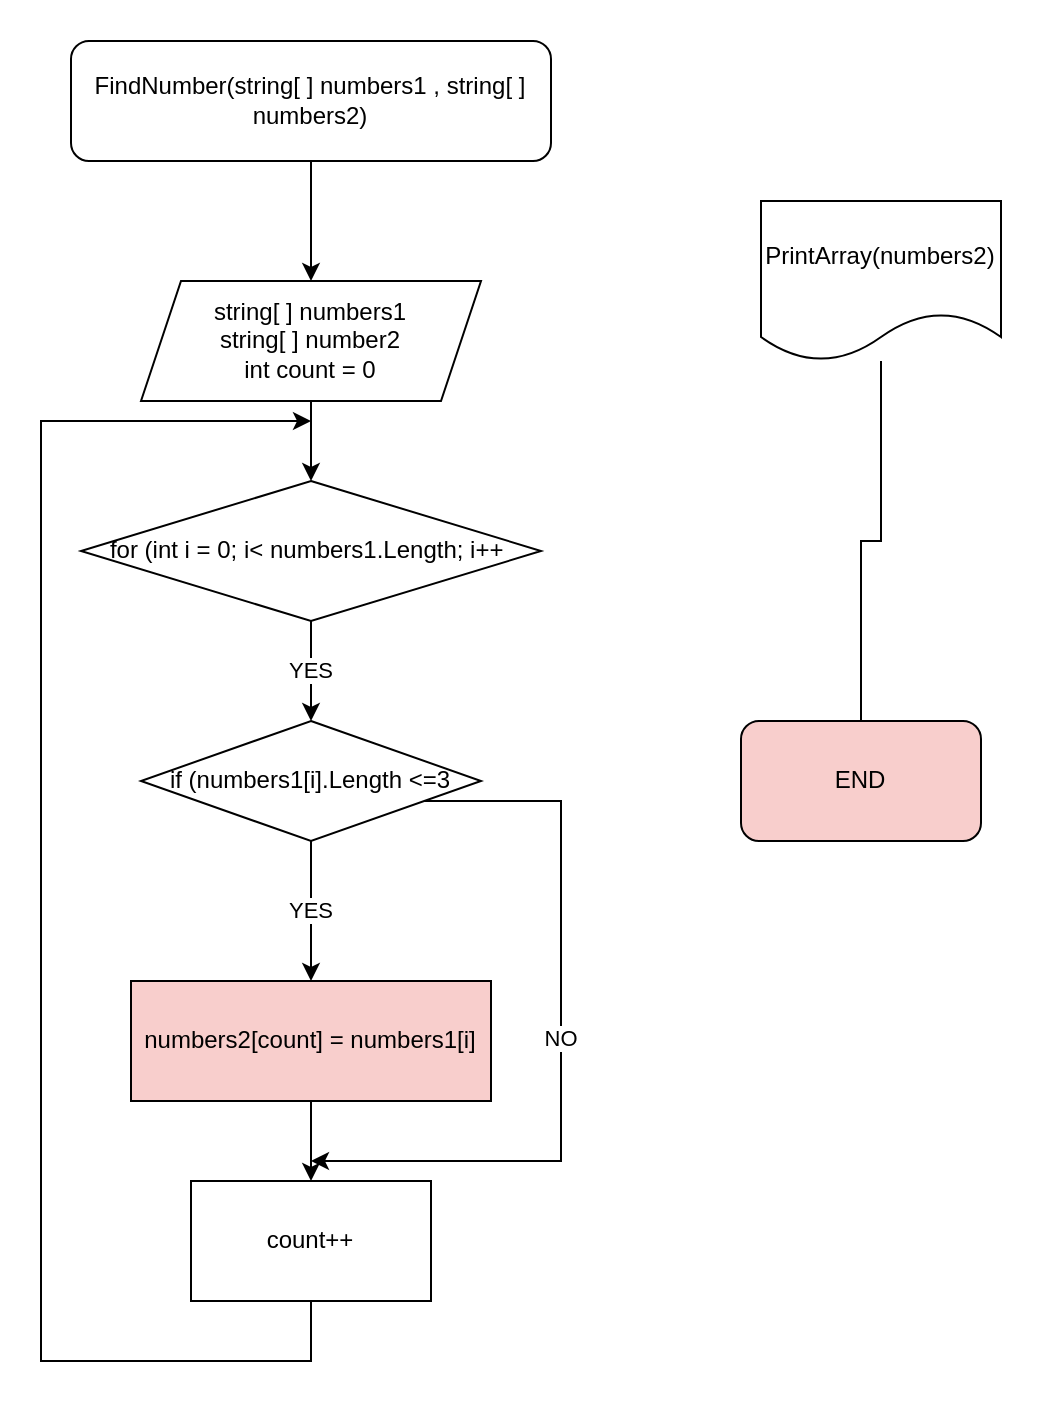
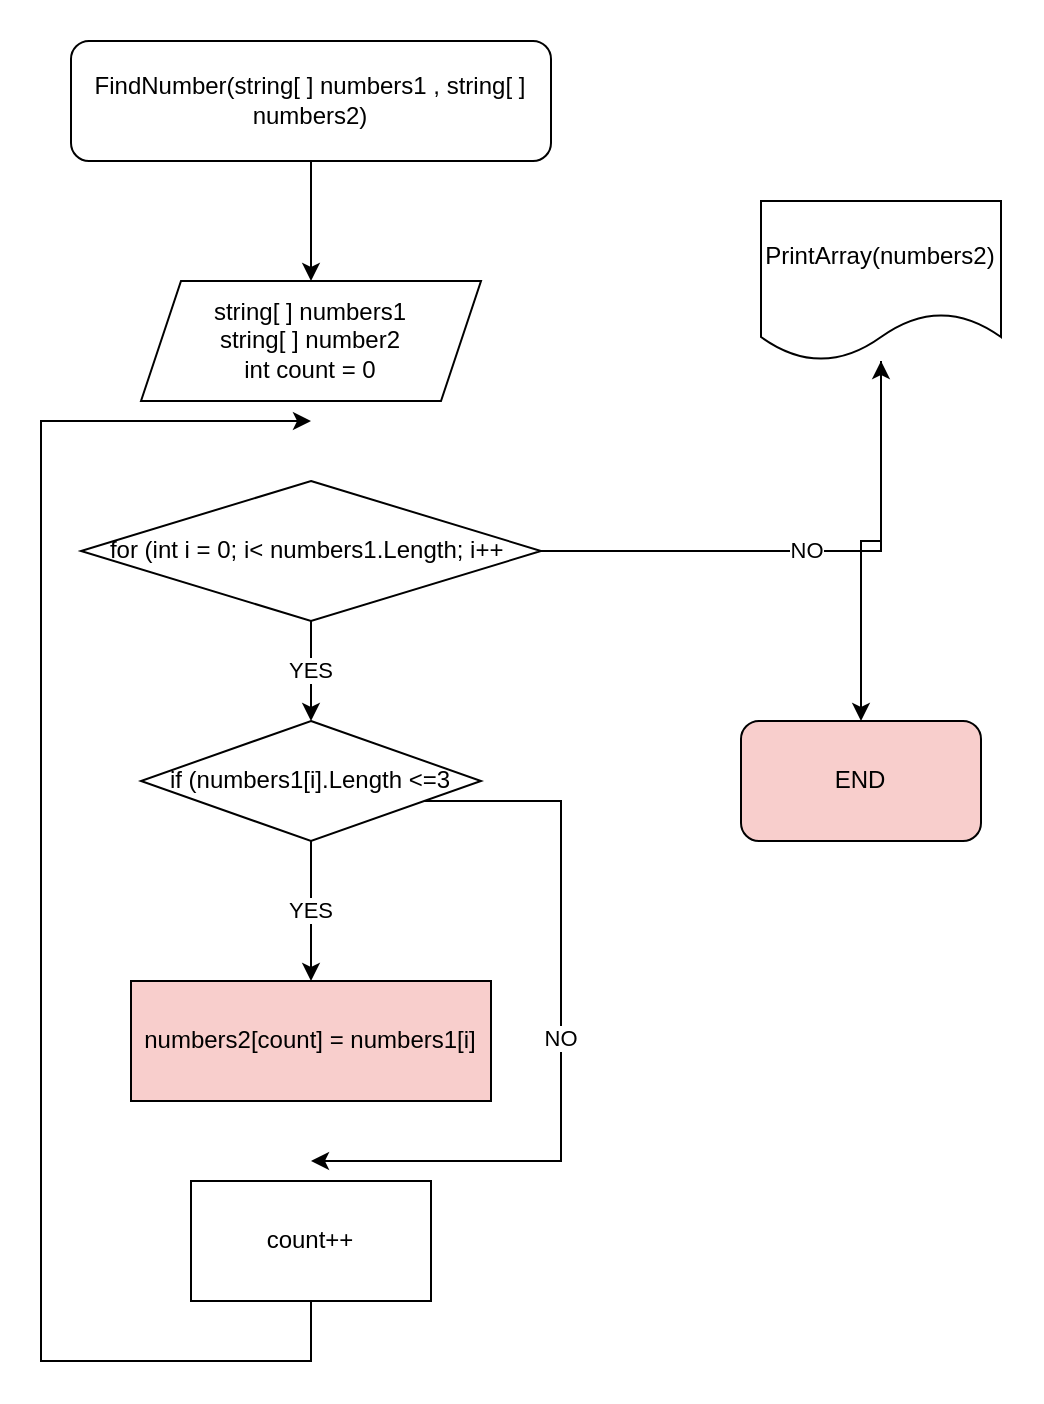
edge "string[ ] numbers1 string[ ] number2 int count = 0" -> "for (int i = 0; i< numbers1.Length; i++": removed
edge "for (int i = 0; i< numbers1.Length; i++" -> "PrintArray(numbers2)": added, label "NO"
edge "PrintArray(numbers2)" -- "END": arrowhead none -> classic
edge "numbers2[count] = numbers1[i]" -> "count++": removed
